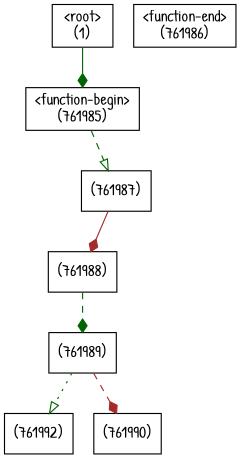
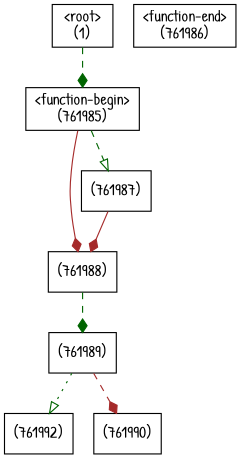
edge "<root> (1)" -> "<function-begin> (761985)": style solid -> dashed
edge "<function-begin> (761985)" -> "(761988)": added
